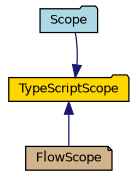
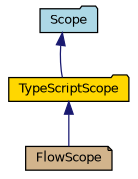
edge "Scope" -> "TypeScriptScope": reversed
